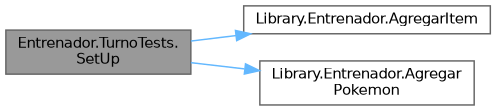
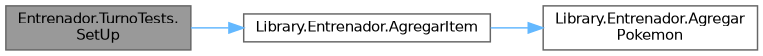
edge "Entrenador.TurnoTests. SetUp" -> "Library.Entrenador.Agregar Pokemon": now "Library.Entrenador.AgregarItem" -> "Library.Entrenador.Agregar Pokemon"
